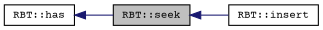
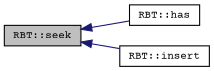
edge "RBT::seek" -> "RBT::has": reversed
